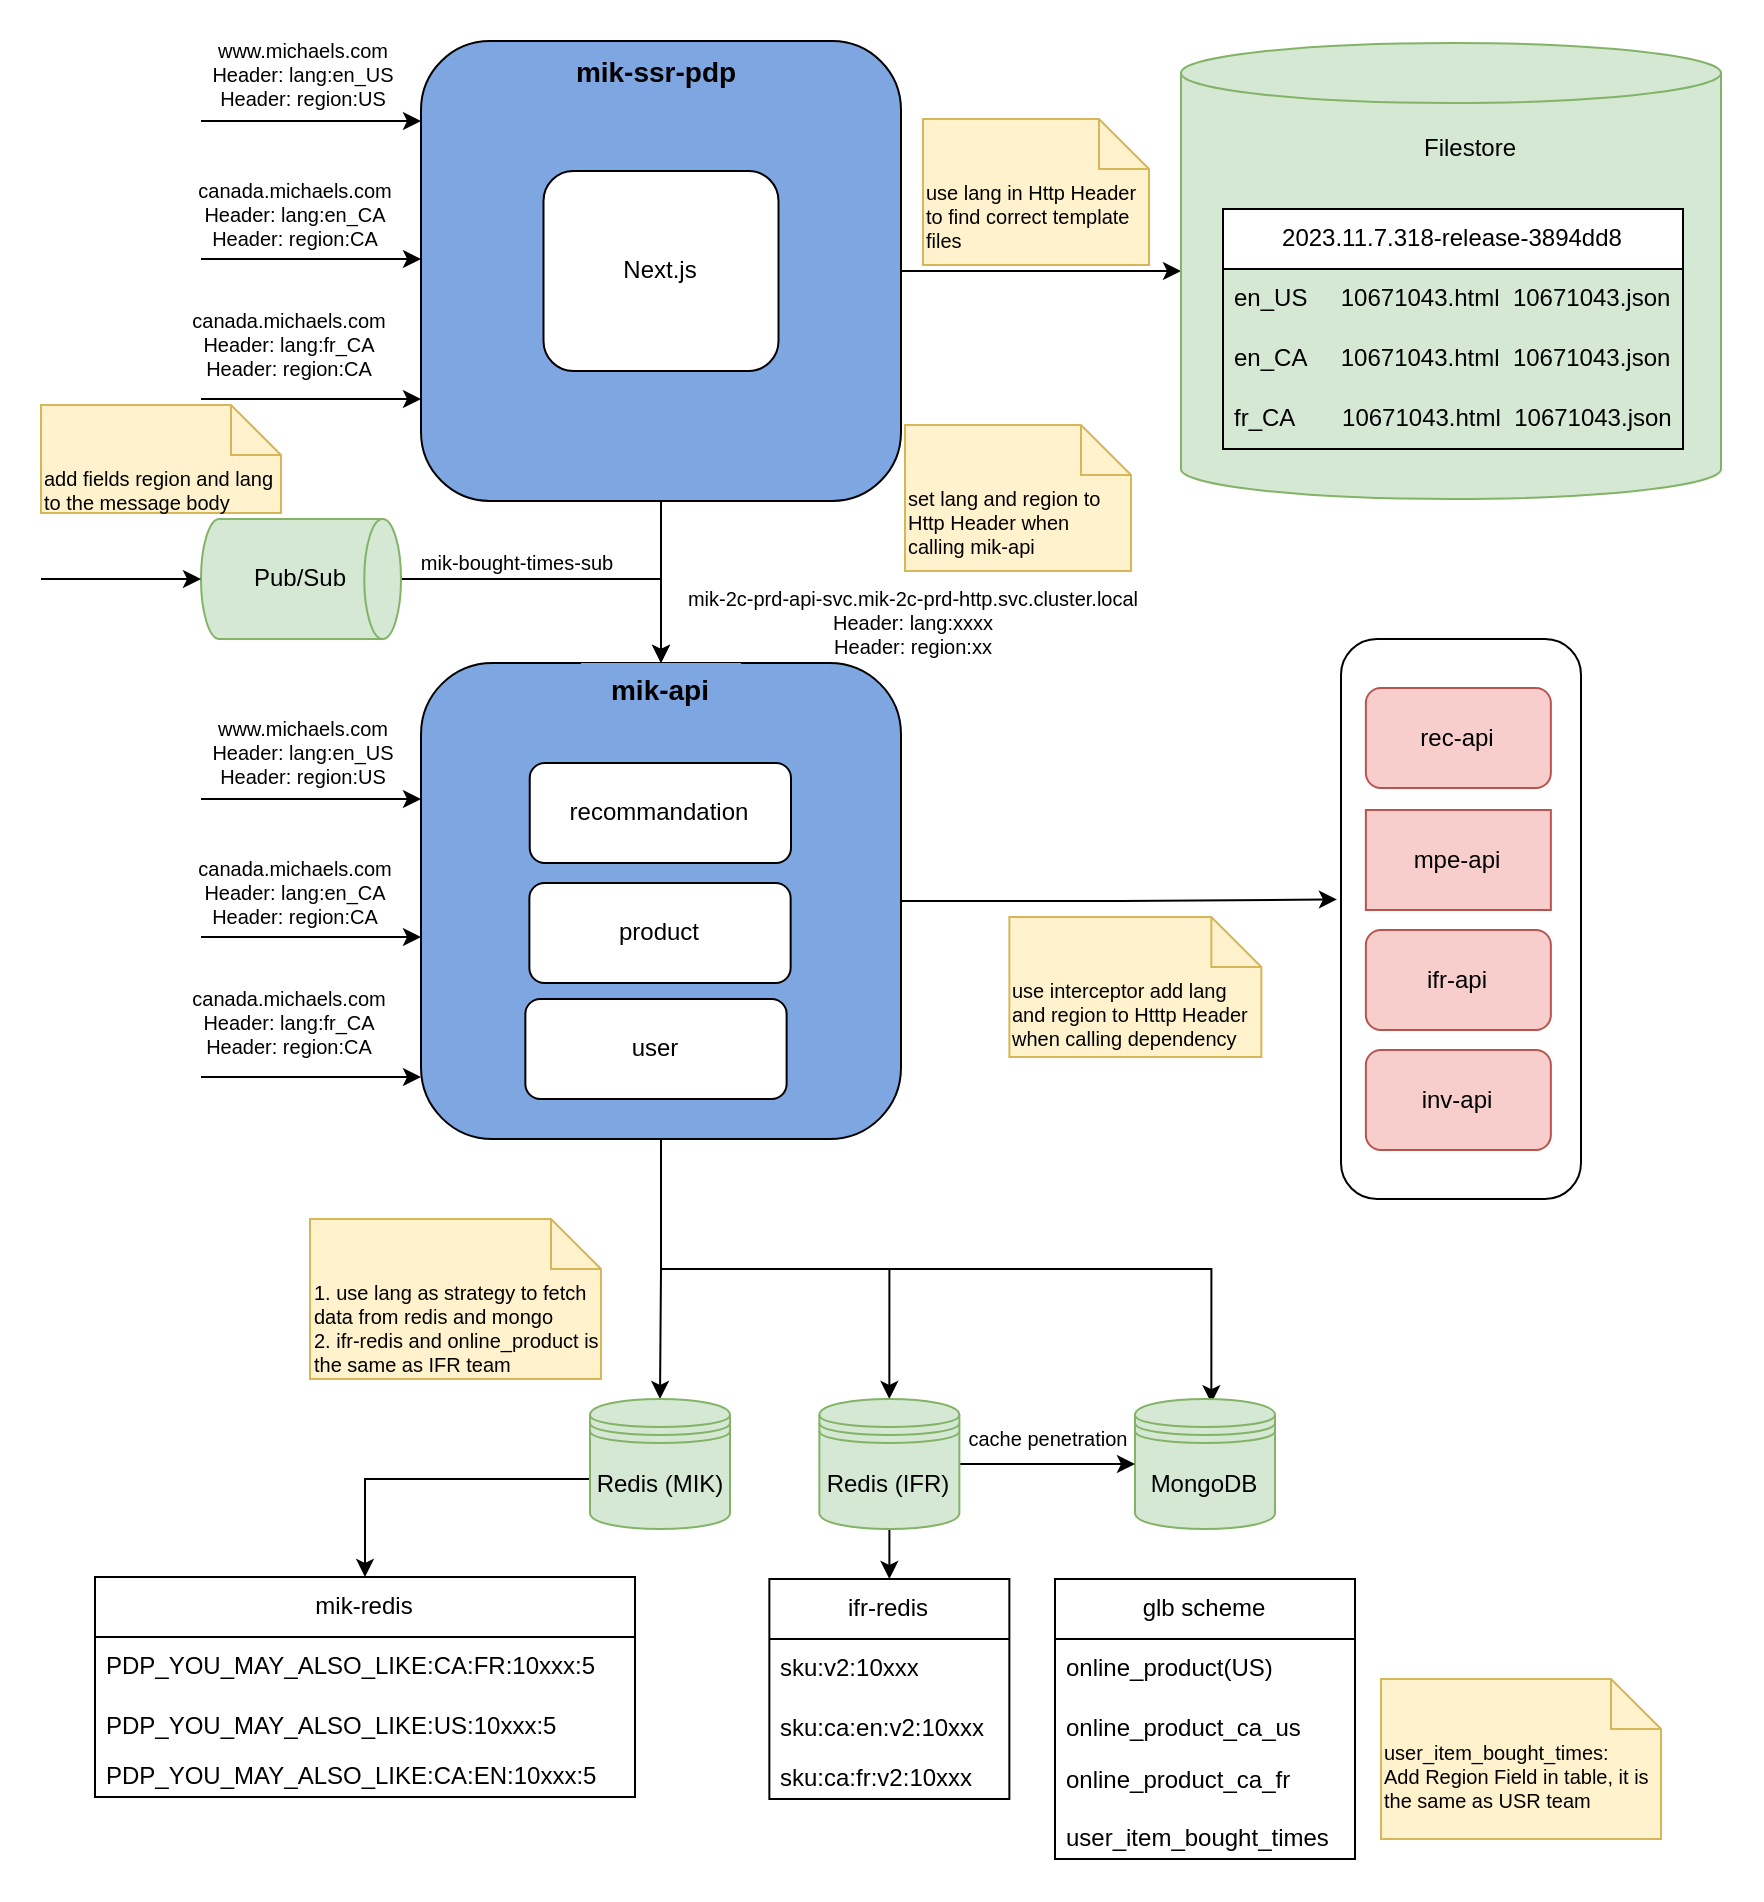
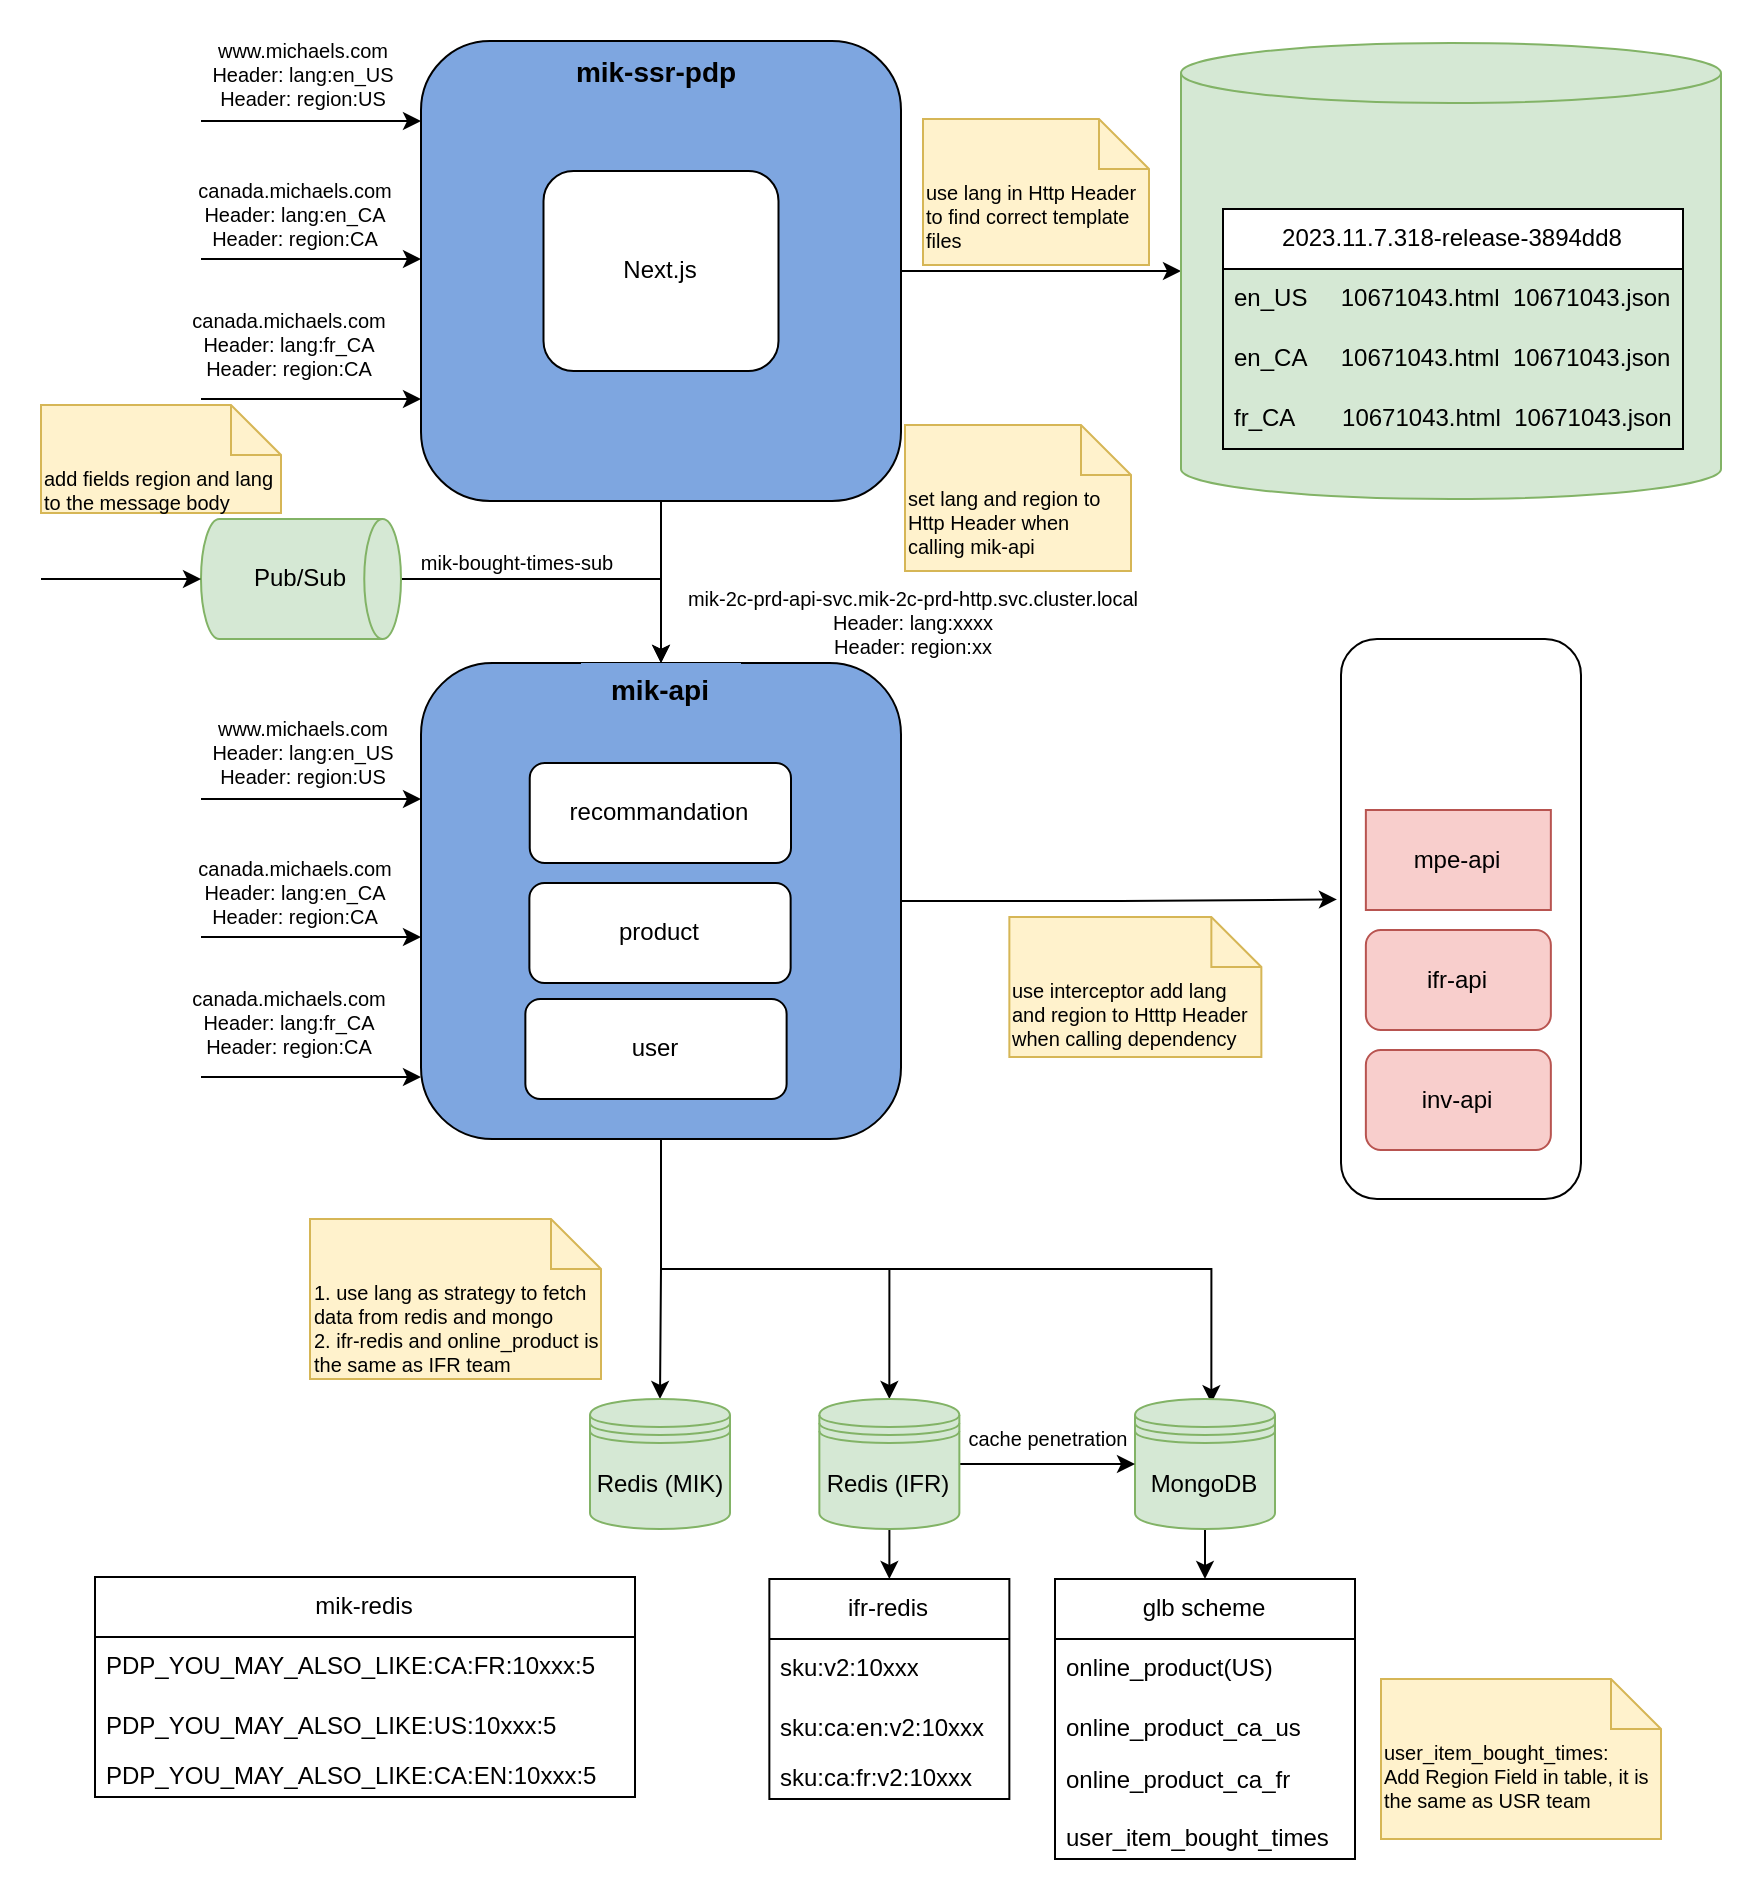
node "Filestore": removed
node "rec-api": removed
edge "Redis (MIK)" -> "mik-redis": removed
edge "MongoDB" -> "glb scheme": added
